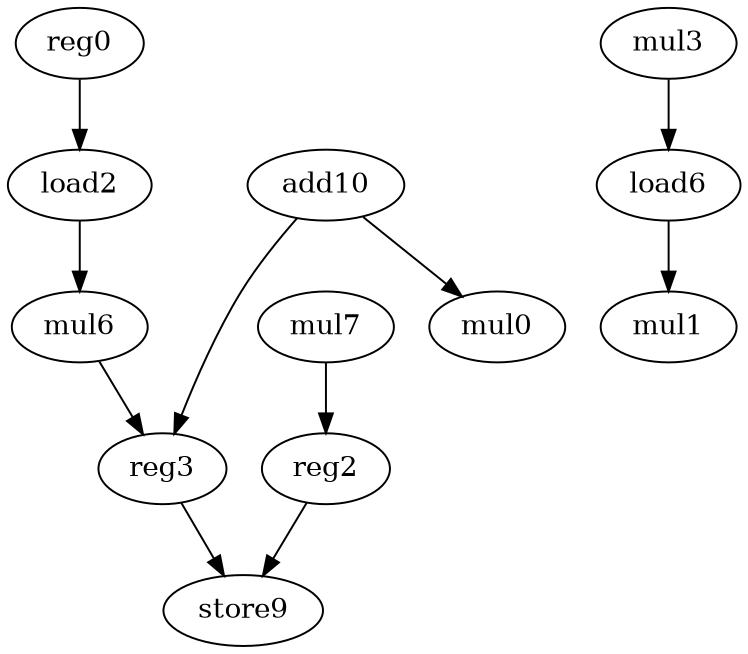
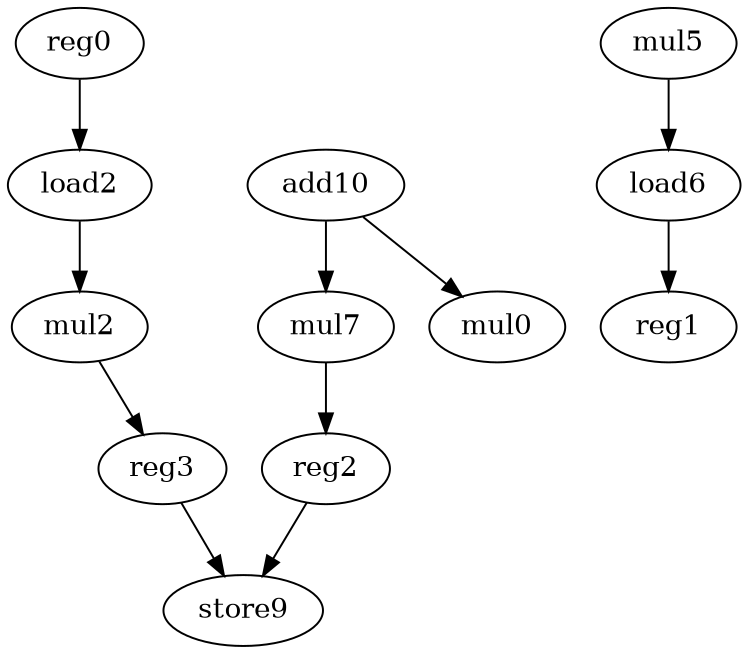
node "mul3": label "mul3" -> "mul5"
edge "add10" -> "reg3": now "add10" -> "mul7"
node "mul6": label "mul6" -> "mul2"
node "mul1": label "mul1" -> "reg1"
